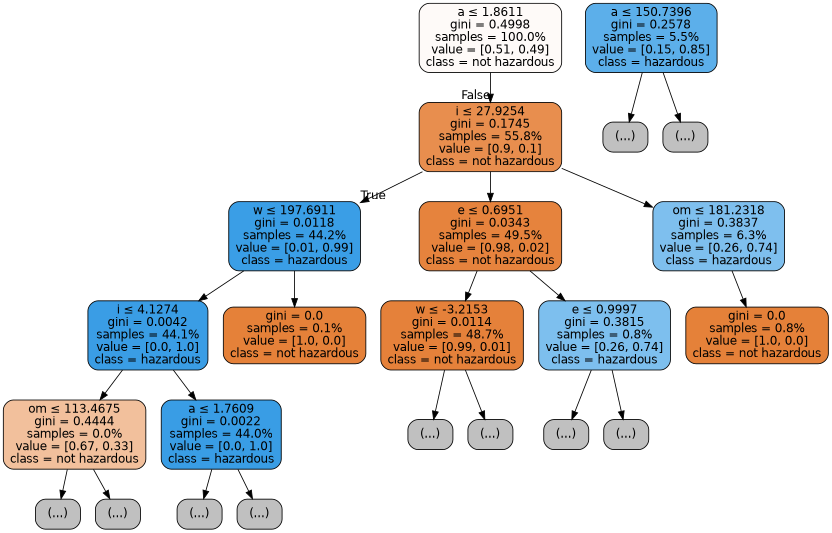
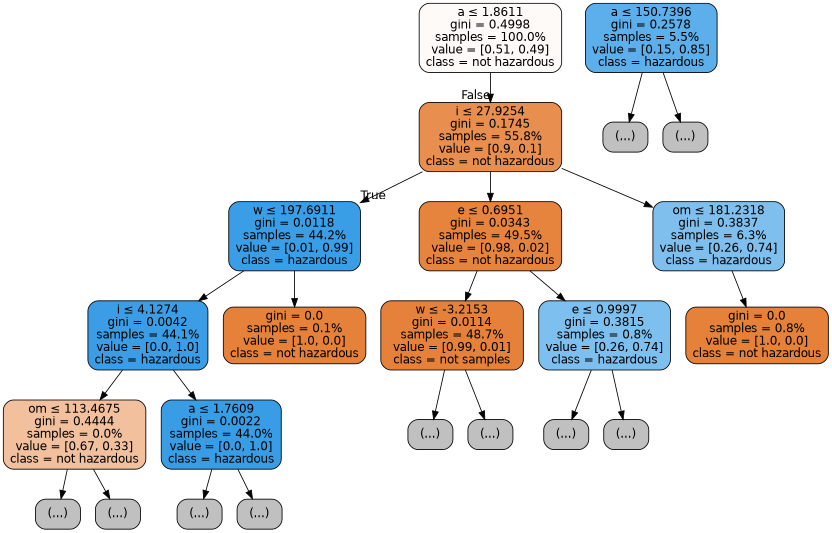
node "w ≤ -3.2153": text "class = not hazardous" -> "class = not samples"
